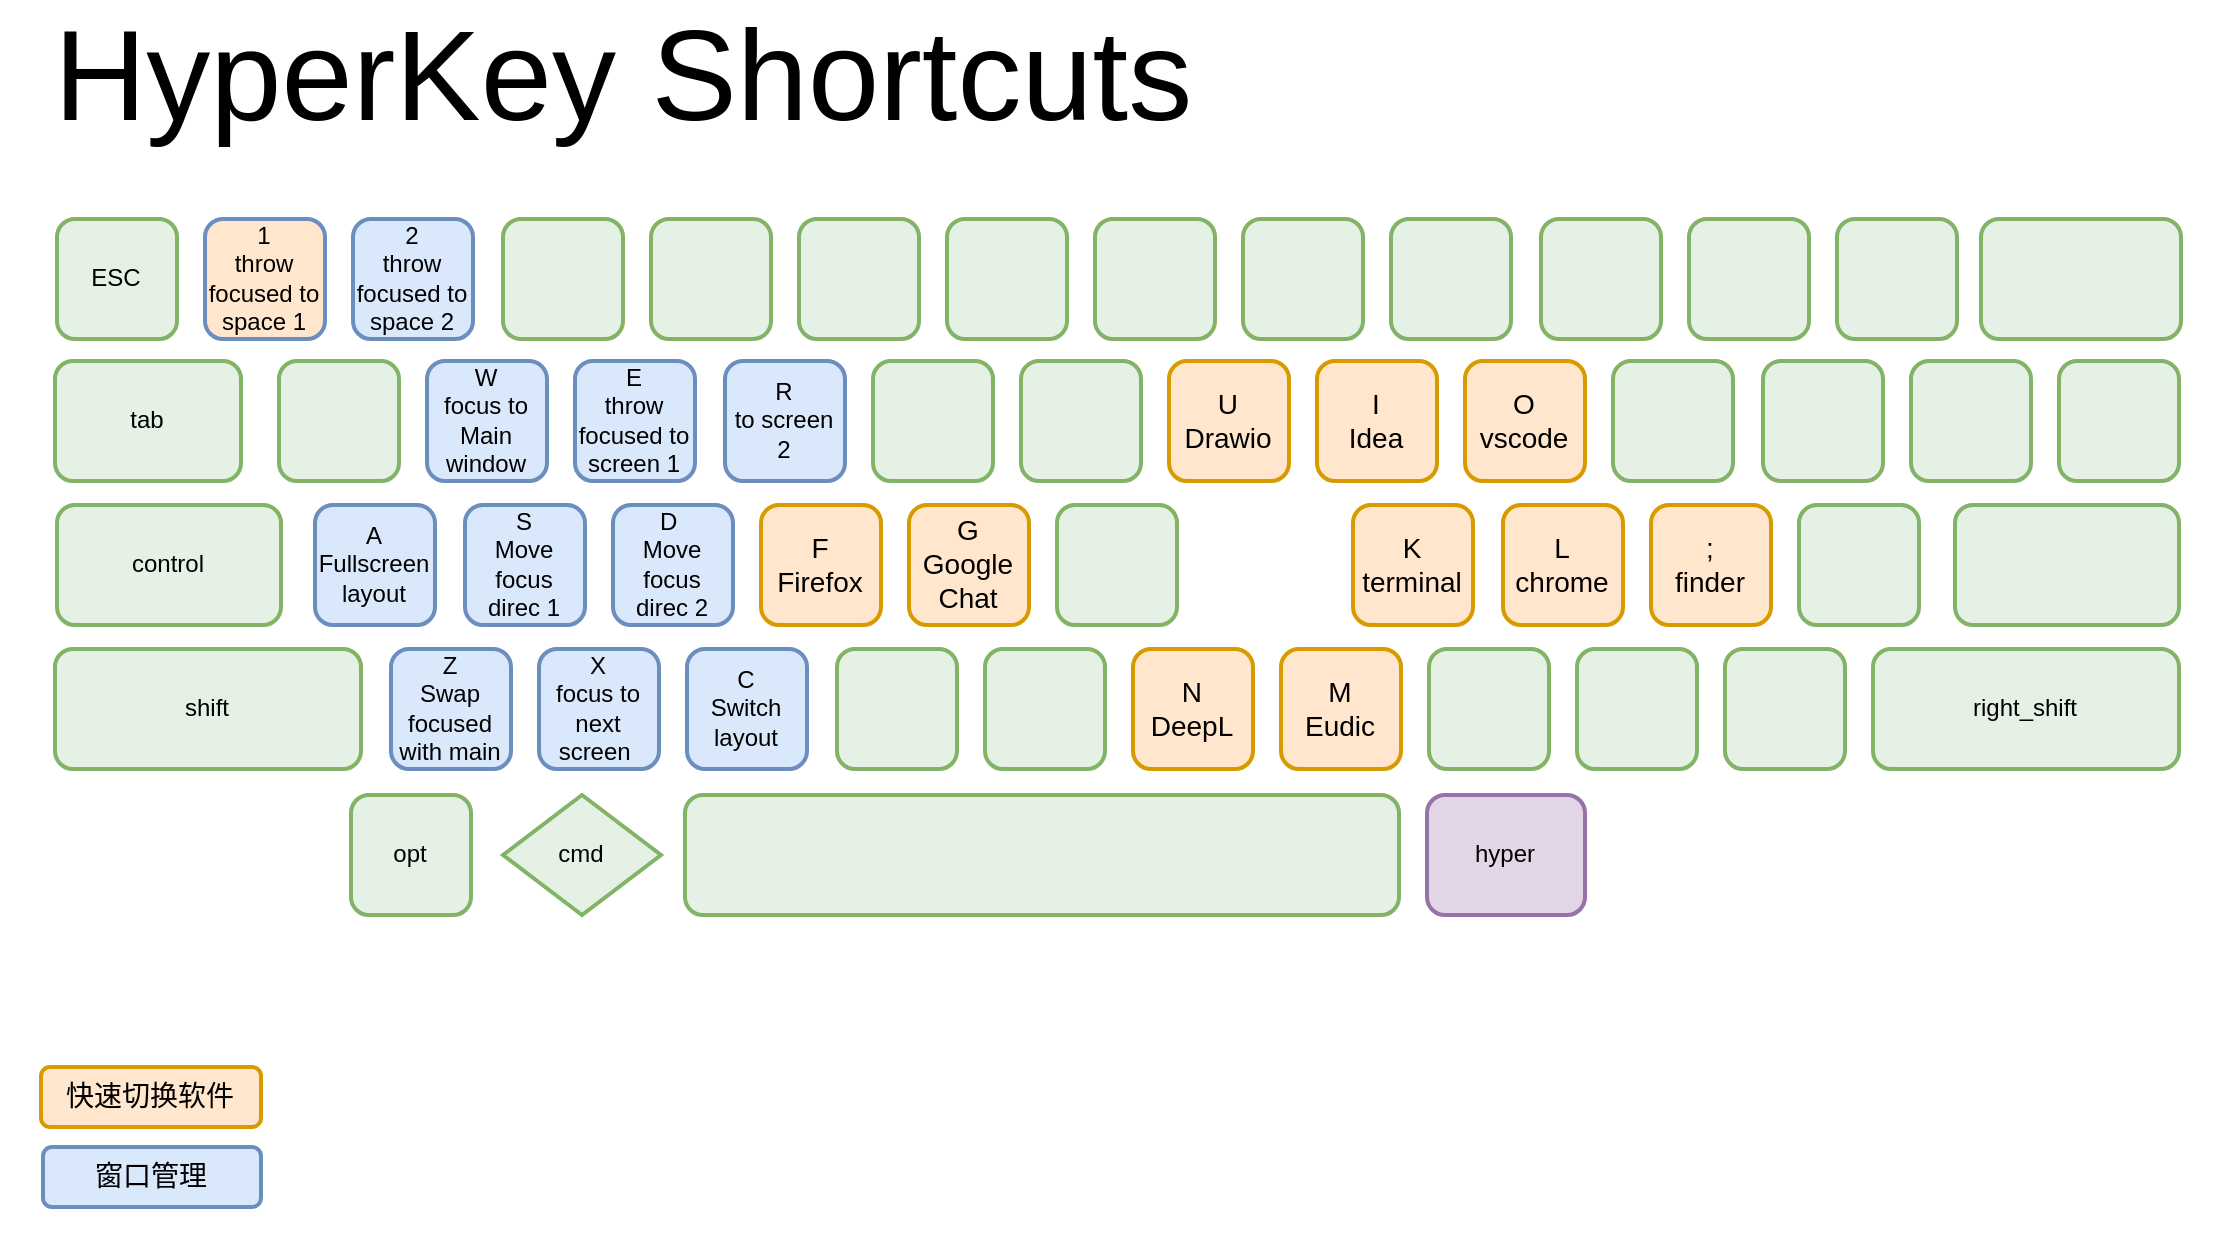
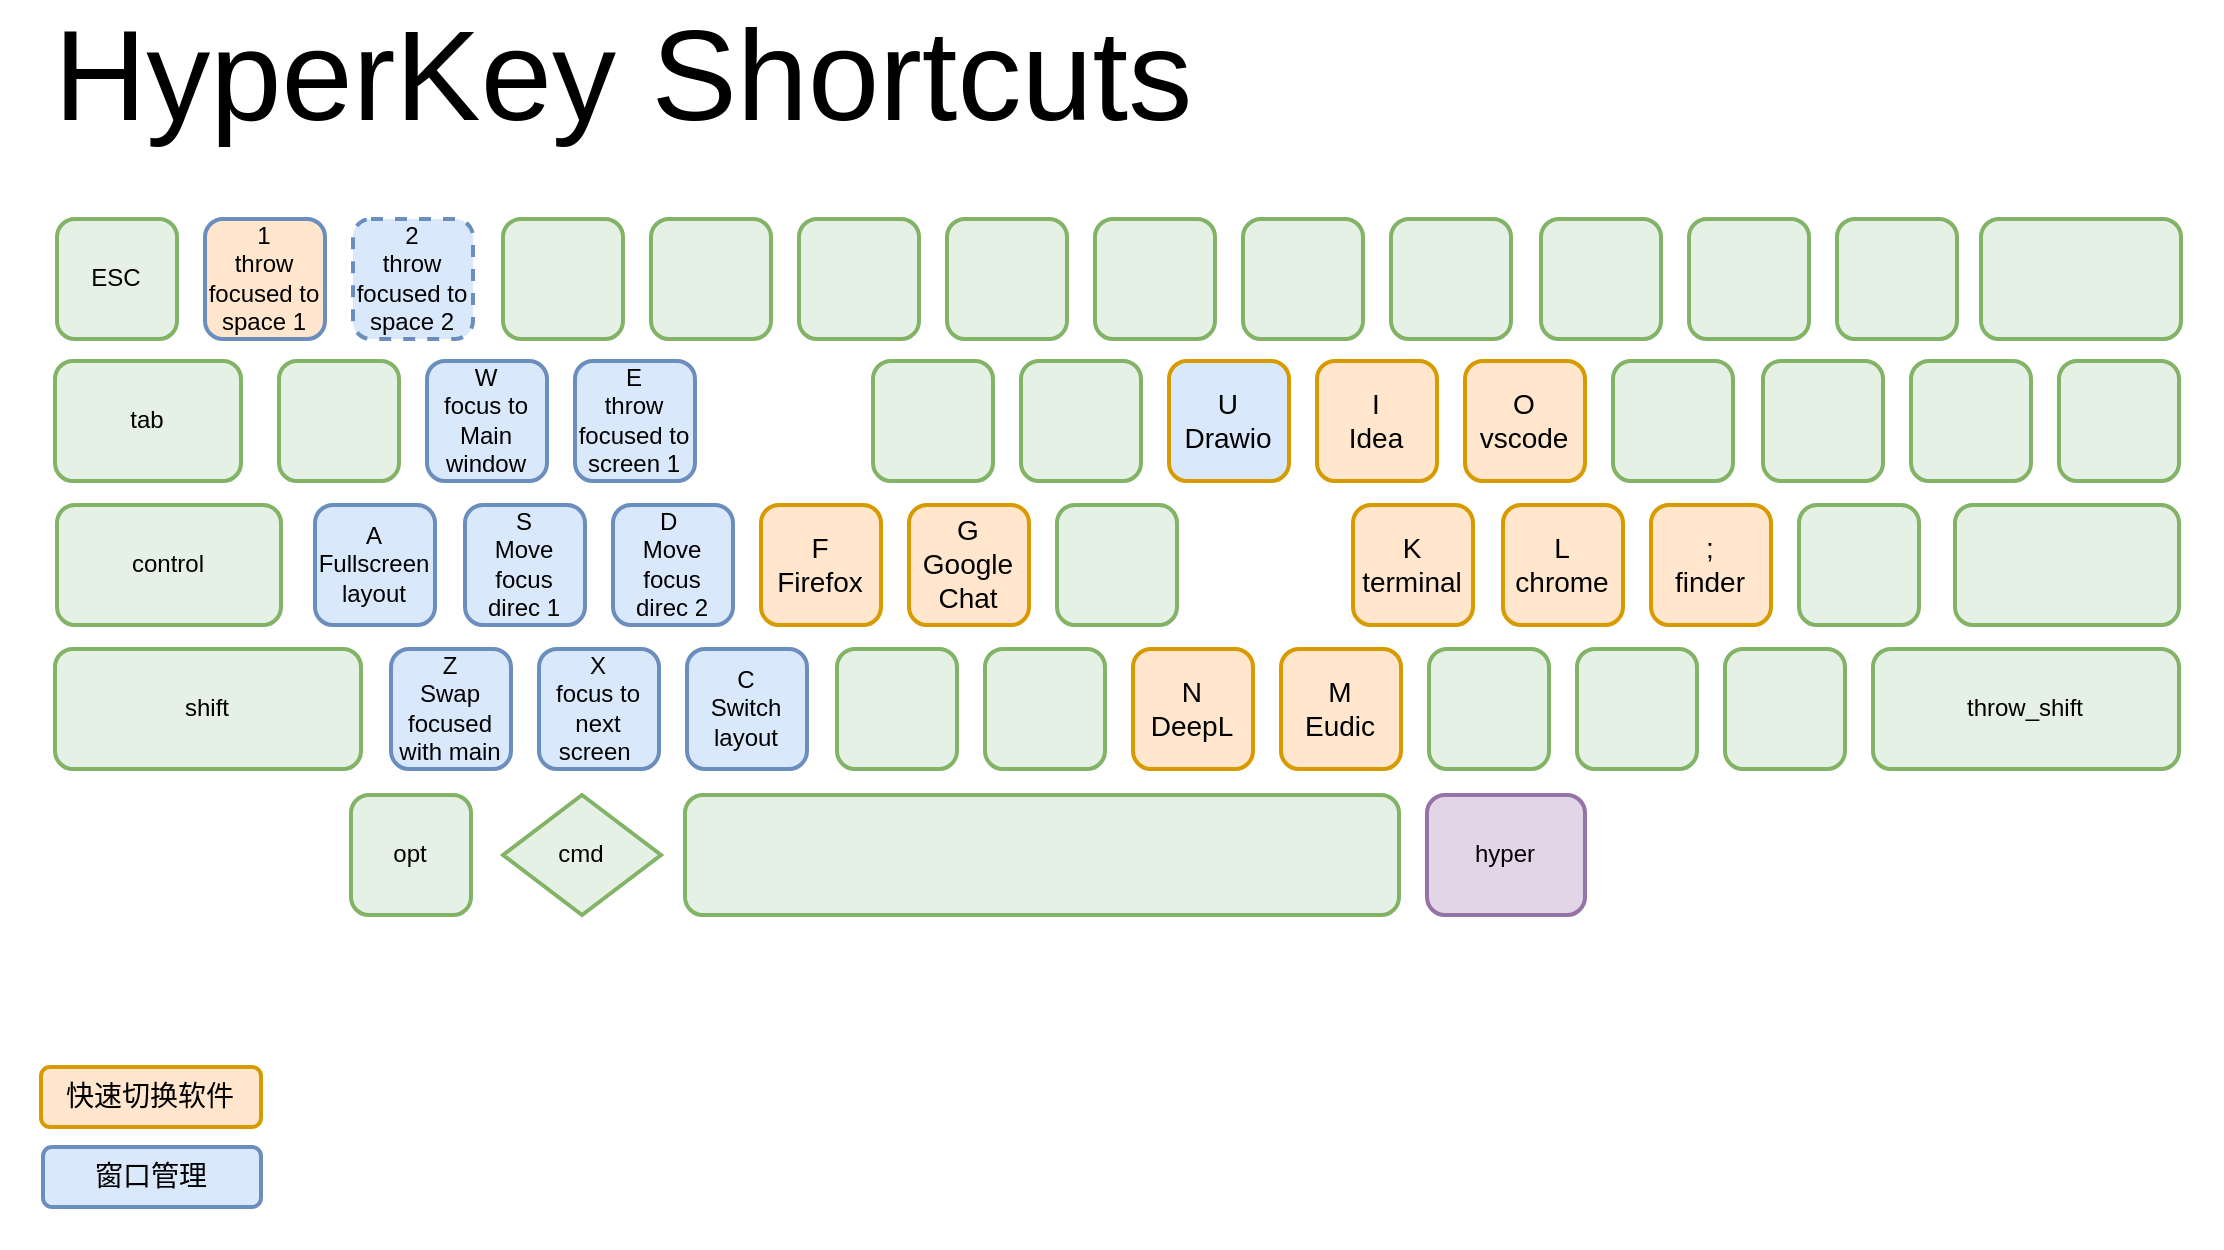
node "2throw focused to space 2": style solid -> dashed
node "Rto screen 2": removed
node "UDrawio": fillcolor #ffe6cc -> #dae8fc
node "right_shift": label "right_shift" -> "throw_shift"
